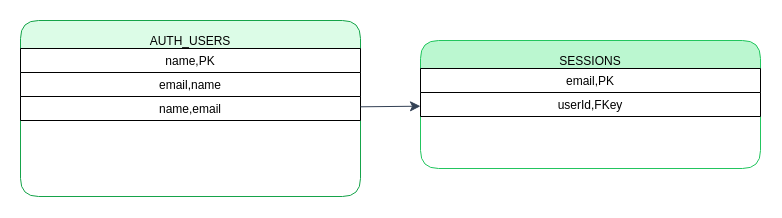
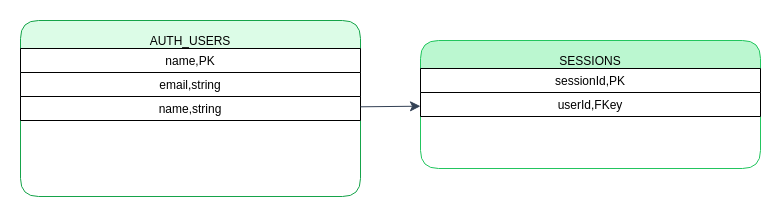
node "email,PK": label "email,PK" -> "sessionId,PK"
node "email,name": label "email,name" -> "email,string"
node "name,email": label "name,email" -> "name,string"
